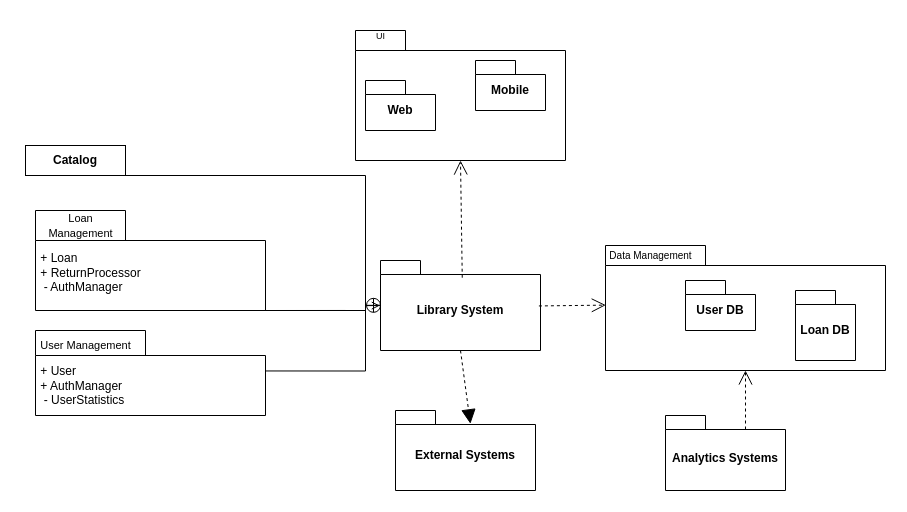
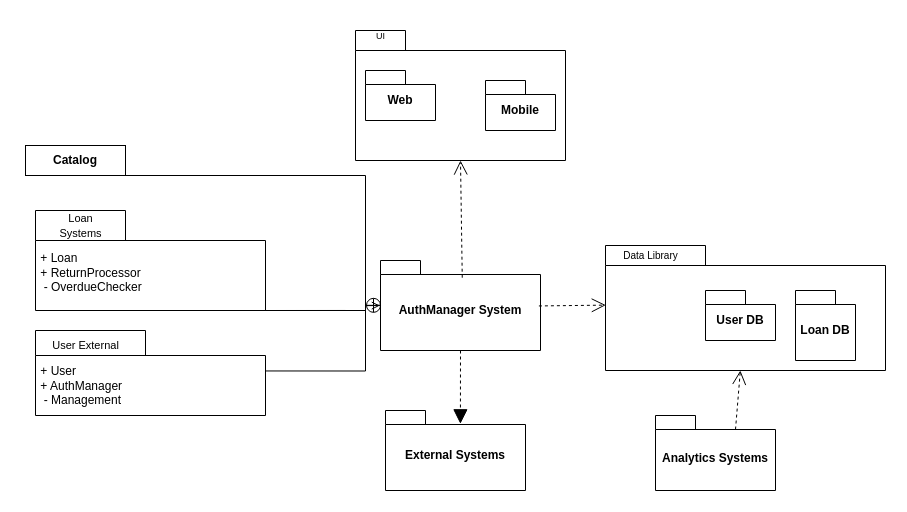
node "Mobile": moved (511, 86) -> (521, 106)
node "Web": moved (401, 106) -> (401, 96)
node "Loan Management": label "Loan Management" -> "Loan Systems"
node "Data Management": label "Data Management" -> "Data Library"
node "+ Loan + ReturnProcessor - AuthManager": label "+ Loan + ReturnProcessor - AuthManager" -> "+ Loan + ReturnProcessor - OverdueChecker"
node "User DB": moved (721, 306) -> (741, 316)
node "Library System": label "Library System" -> "AuthManager System"
node "User Management": label "User Management" -> "User External"
node "+ User + AuthManager - UserStatistics": label "+ User + AuthManager - UserStatistics" -> "+ User + AuthManager - Management"
node "External Systems": moved (466, 451) -> (456, 451)
node "Analytics Systems": moved (726, 453) -> (716, 453)
